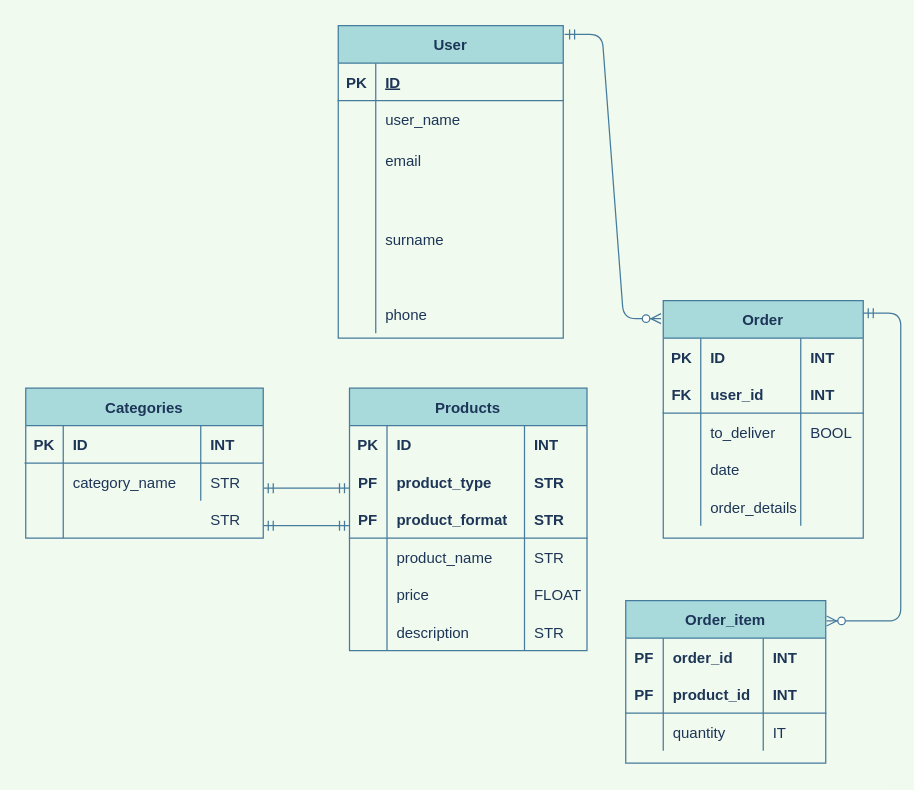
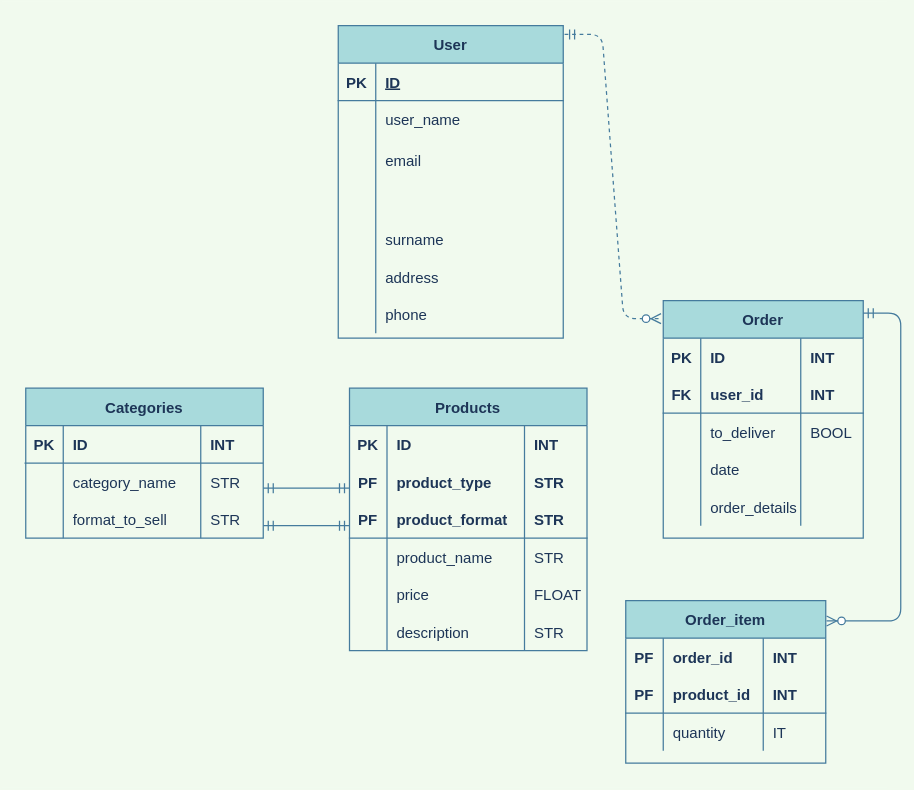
edge "User" -- "Order": style solid -> dashed
node "address": added
node "format_to_sell": added
